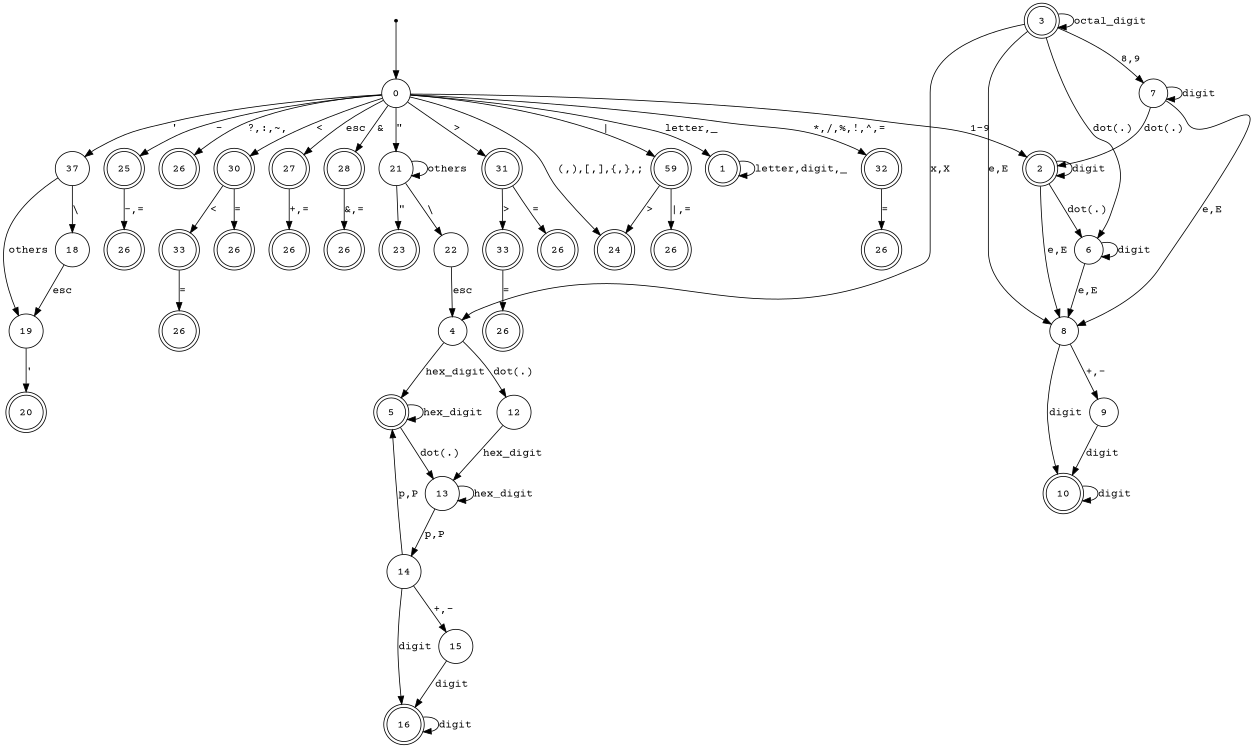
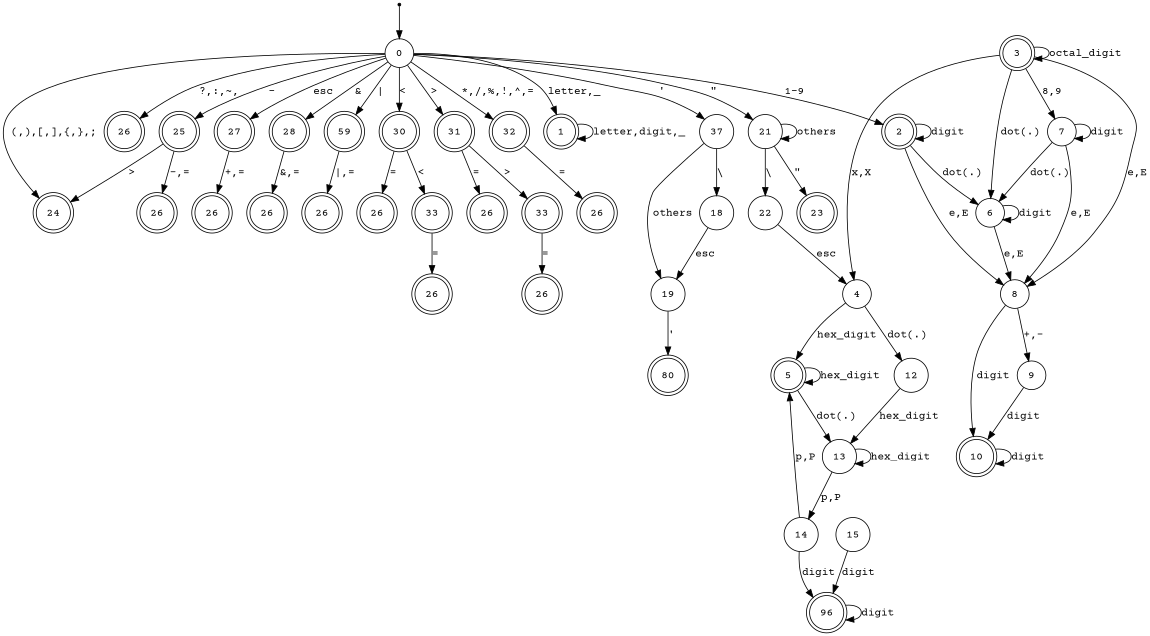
edge "7" -> "2": now "7" -> "6"
edge "59" -> "24": now "25" -> "24"
node "20": label "20" -> "80"
edge "14" -> "15": removed, label "+,-"
node "16": label "16" -> "96"
